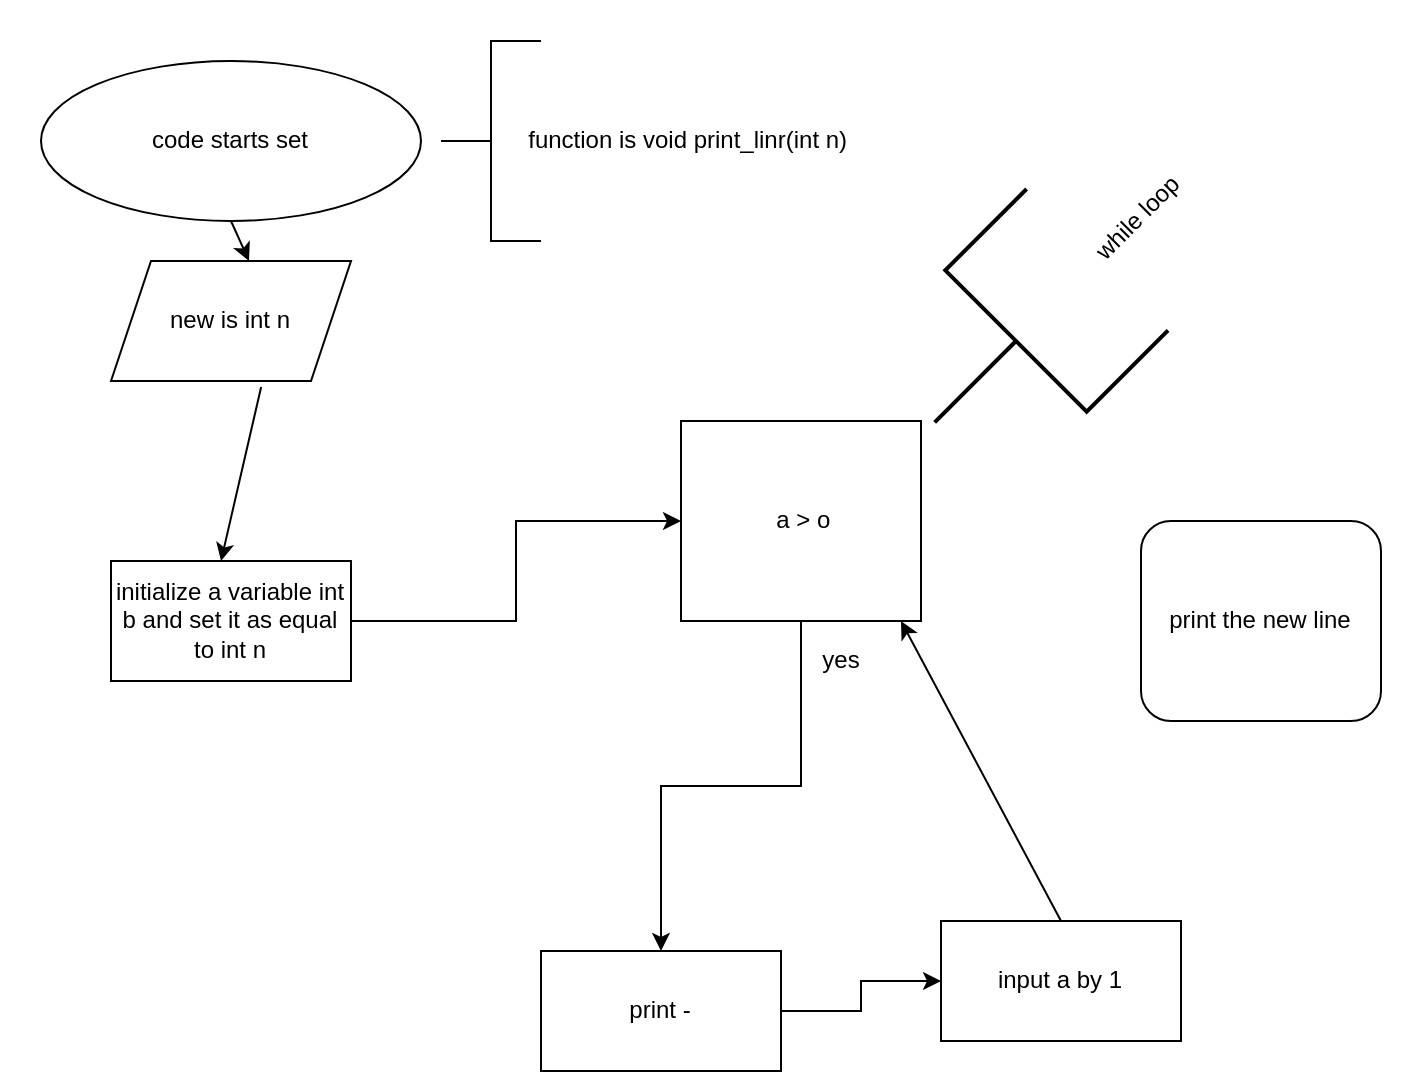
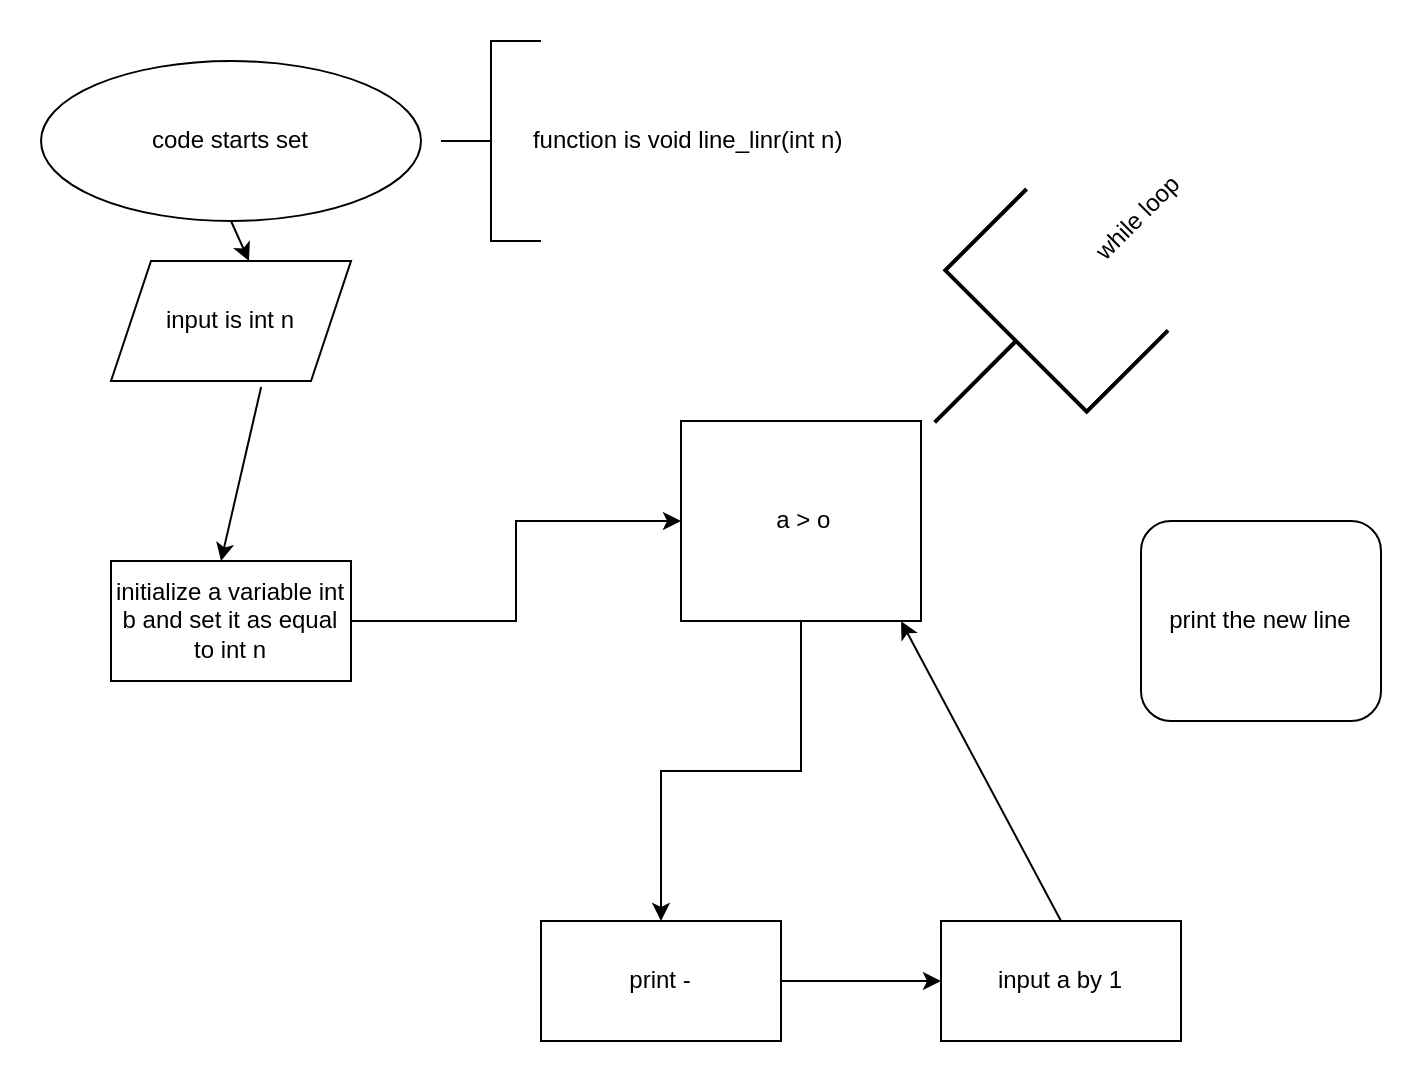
node "function is void print_linr(int n)": label "function is void print_linr(int n)" -> "function is void line_linr(int n)"
node "new is int n": label "new is int n" -> "input is int n"
node "yes": removed
node "print -": moved (661, 1011) -> (661, 981)
